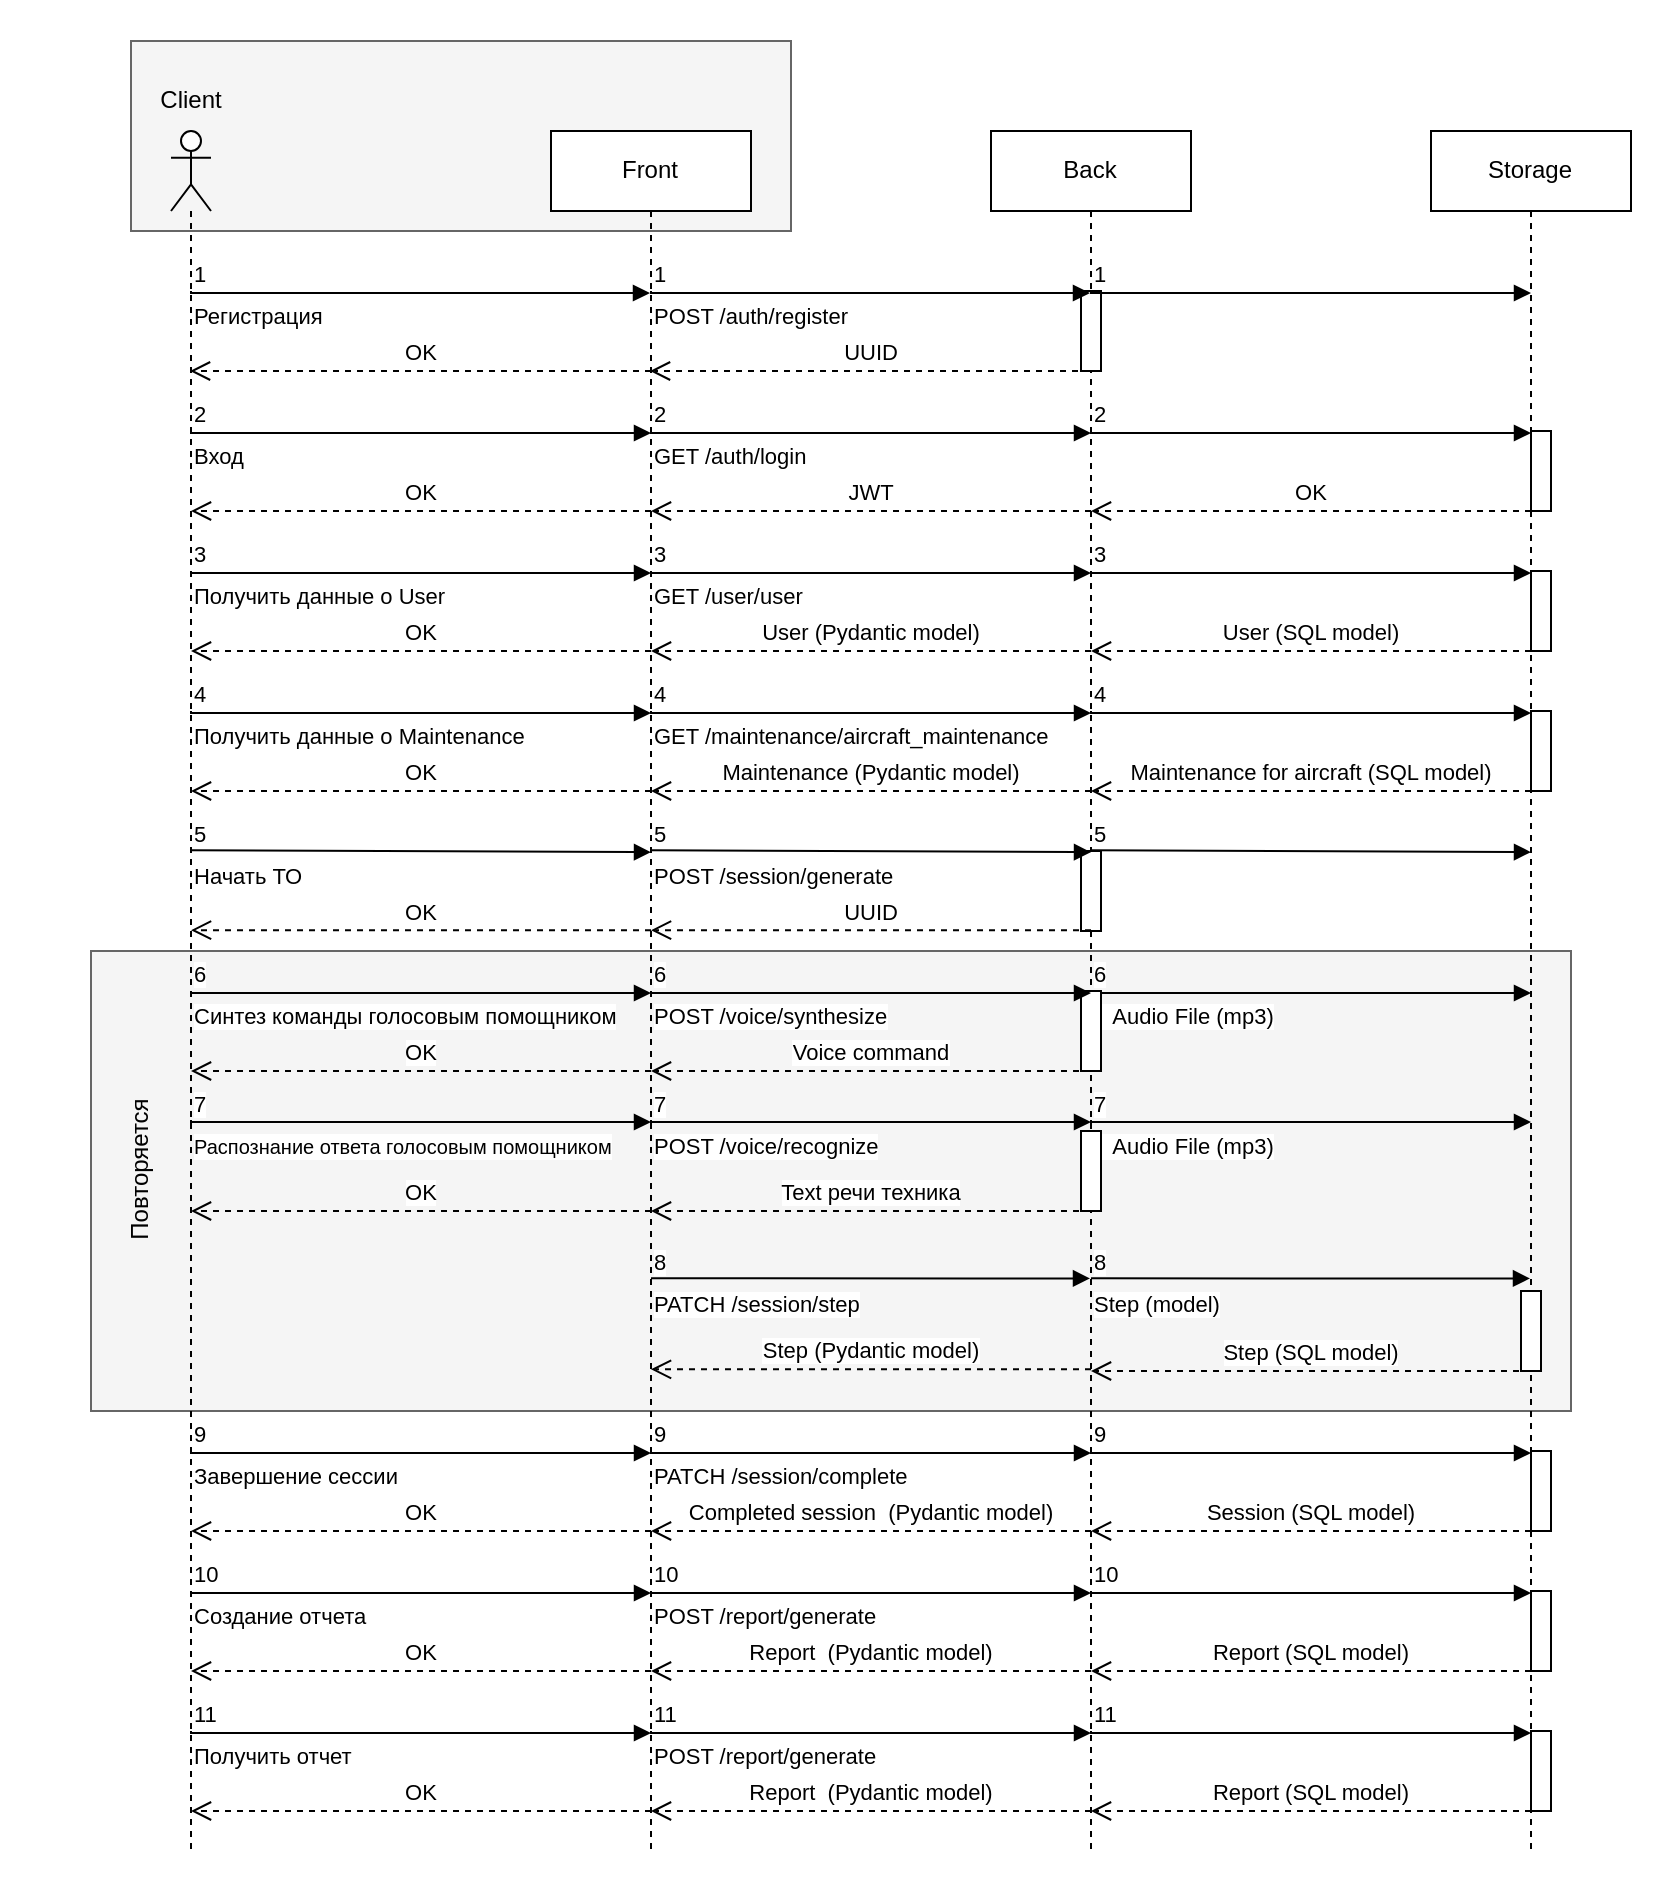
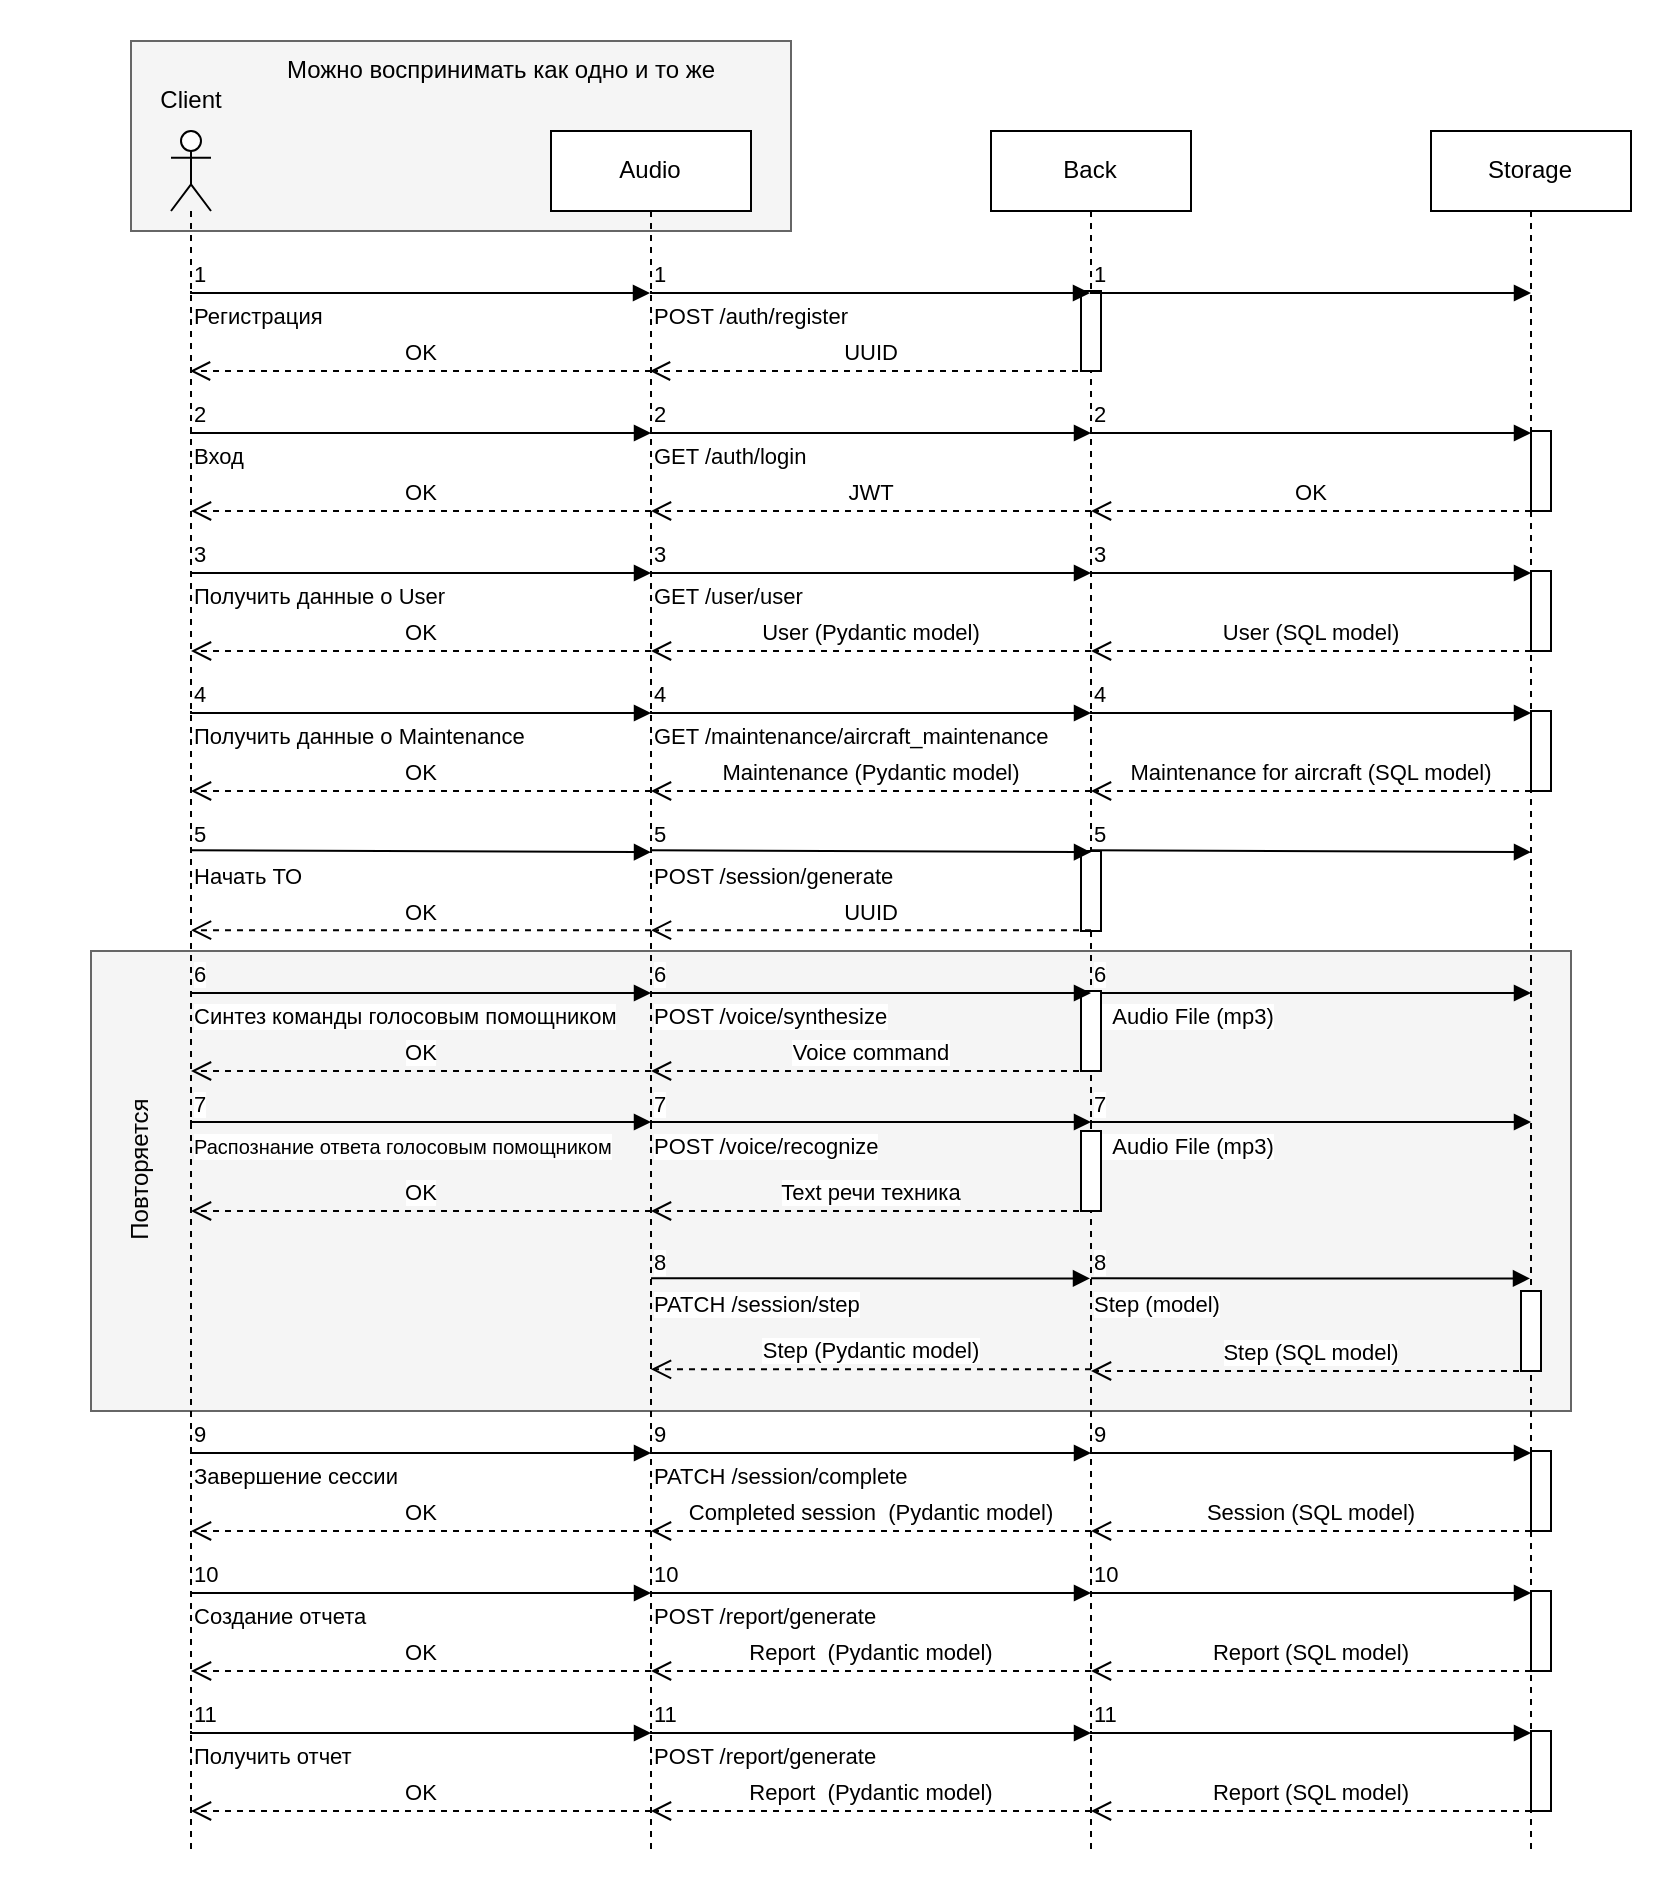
node "Можно воспринимать как одно и то же": added
node "Front": label "Front" -> "Audio"
